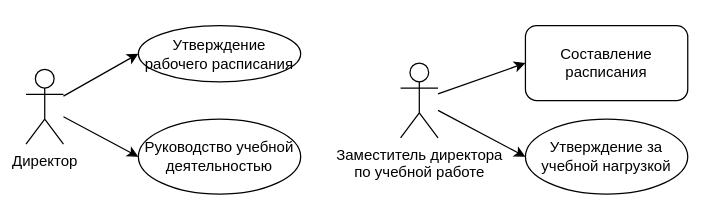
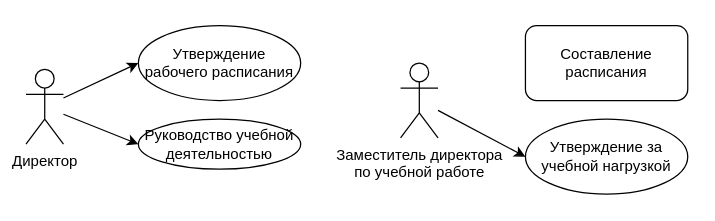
node "Утверждение рабочего расписания": size 163x56 -> 163x75
edge "Заместитель директора по учебной работе" -> "Составление расписания": removed
node "Руководство учебной деятельностью": size 163x75 -> 163x50
